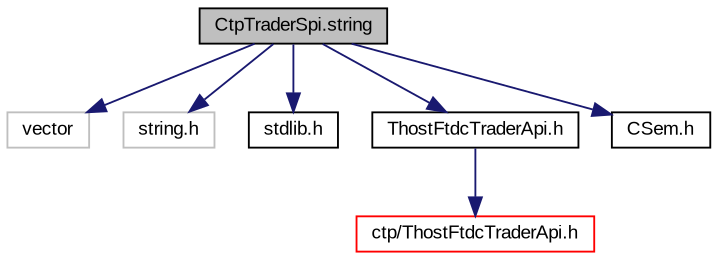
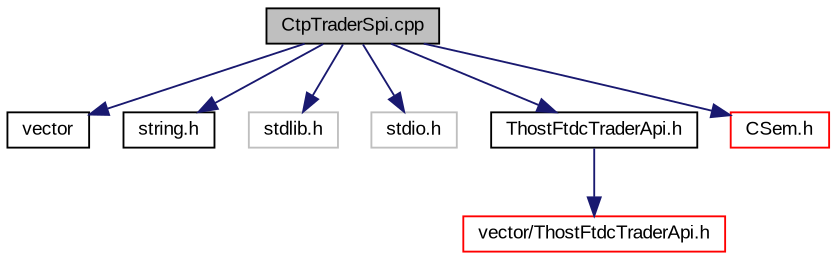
node "CtpTraderSpi.string": label "CtpTraderSpi.string" -> "CtpTraderSpi.cpp"
node "vector": color grey75 -> black
node "string.h": color grey75 -> black
node "stdlib.h": color black -> grey75
node "stdio.h": added
node "CSem.h": color black -> red
node "ctp/ThostFtdcTraderApi.h": label "ctp/ThostFtdcTraderApi.h" -> "vector/ThostFtdcTraderApi.h"
